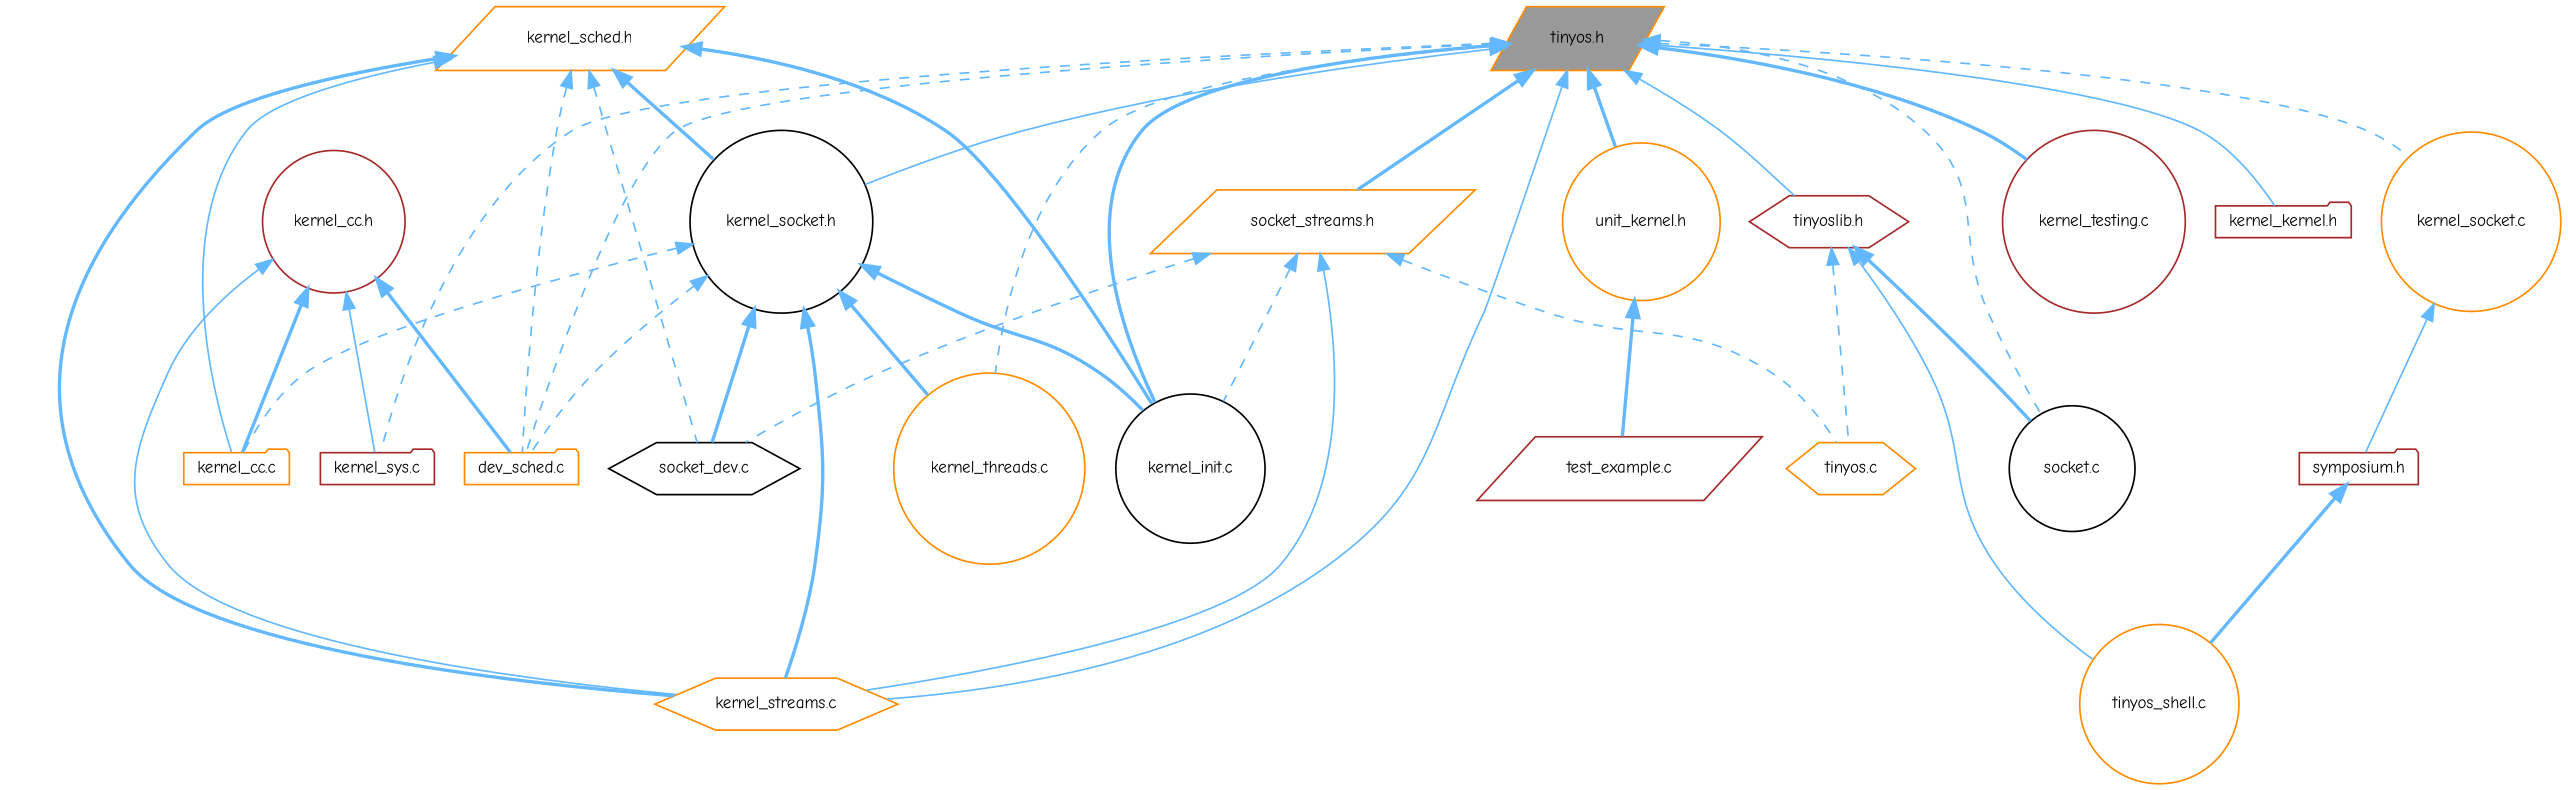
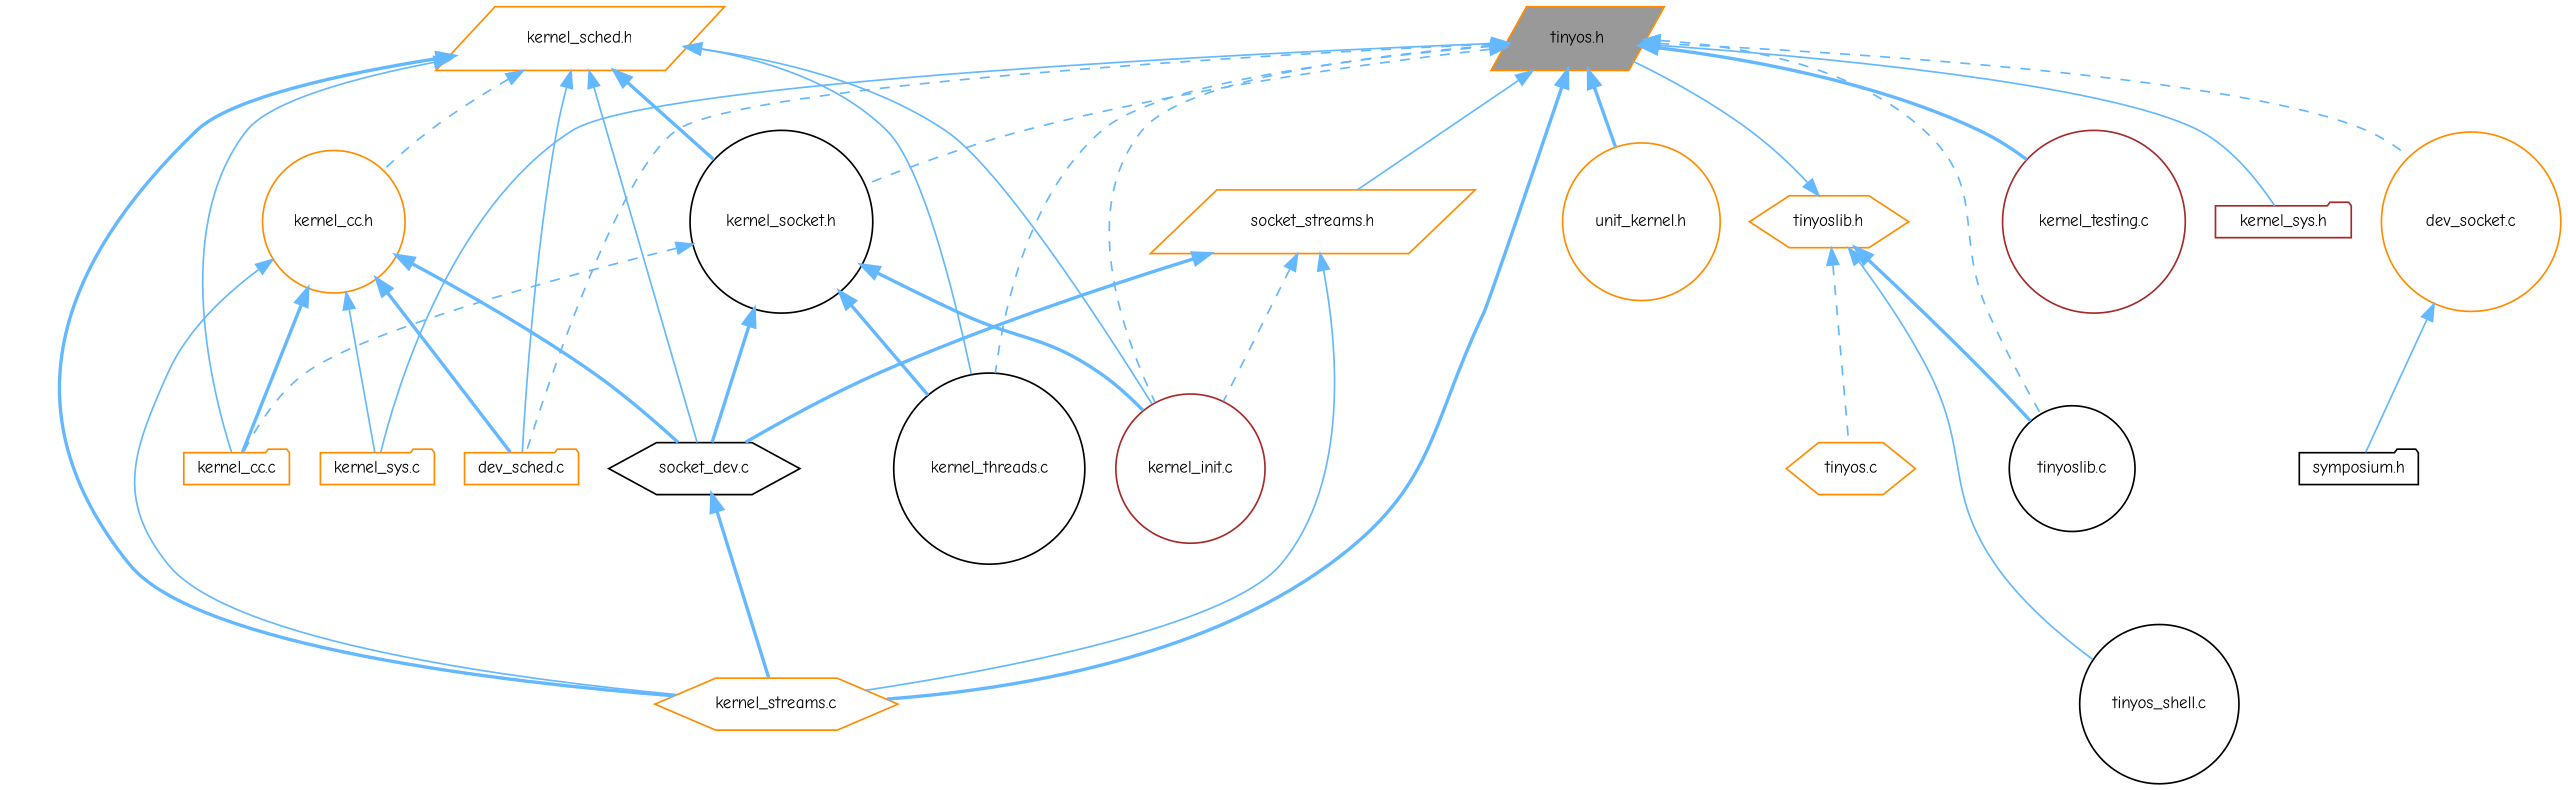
edge "kernel_sys.c" -> "tinyos.h": style dashed -> solid
edge "kernel_init.c" -> "tinyos.h": style bold -> dashed
edge "kernel_socket.h" -> "tinyos.h": style solid -> dashed
edge "kernel_cc.h" -> "kernel_sched.h": added
edge "tinyoslib.h" -> "tinyos.h": reversed
edge "socket_streams.h" -> "tinyos.h": style bold -> solid
edge "kernel_threads.c" -> "kernel_sched.h": added
edge "kernel_init.c" -> "kernel_sched.h": style bold -> solid
node "kernel_cc.h": color brown -> darkorange
node "tinyoslib.h": color brown -> darkorange
node "kernel_kernel.h": label "kernel_kernel.h" -> "kernel_sys.h"
node "kernel_socket.c": label "kernel_socket.c" -> "dev_socket.c"
edge "dev_sched.c" -> "kernel_sched.h": style dashed -> solid
edge "socket_dev.c" -> "kernel_sched.h": style dashed -> solid
edge "tinyos.c" -> "socket_streams.h": removed
edge "socket_dev.c" -> "socket_streams.h": style dashed -> bold
edge "socket_dev.c" -> "kernel_cc.h": added
edge "dev_sched.c" -> "kernel_socket.h": removed
node "kernel_sys.c": color brown -> darkorange
node "kernel_threads.c": color darkorange -> black
node "kernel_init.c": color black -> brown
node "test_example.c": removed
node "socket.c": label "socket.c" -> "tinyoslib.c"
node "symposium.h": color brown -> black
edge "kernel_streams.c" -> "kernel_socket.h": now "kernel_streams.c" -> "socket_dev.c"
edge "kernel_streams.c" -> "tinyos.h": style solid -> bold
edge "tinyos_shell.c" -> "symposium.h": removed
node "tinyos_shell.c": color darkorange -> black
